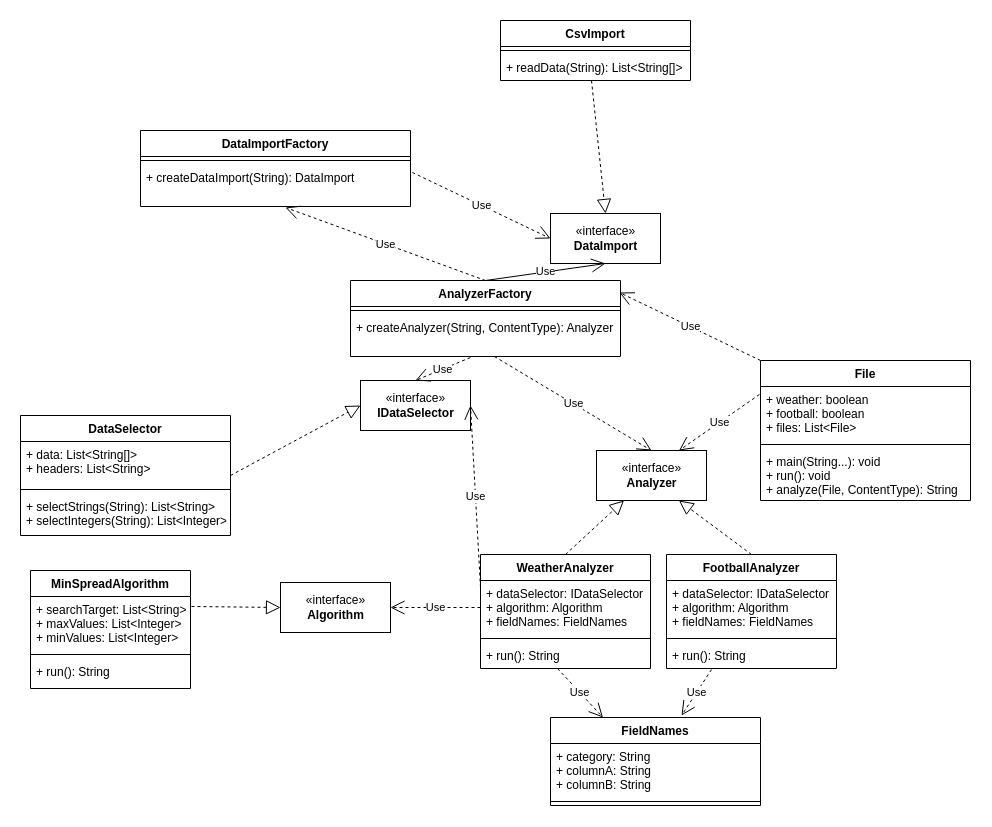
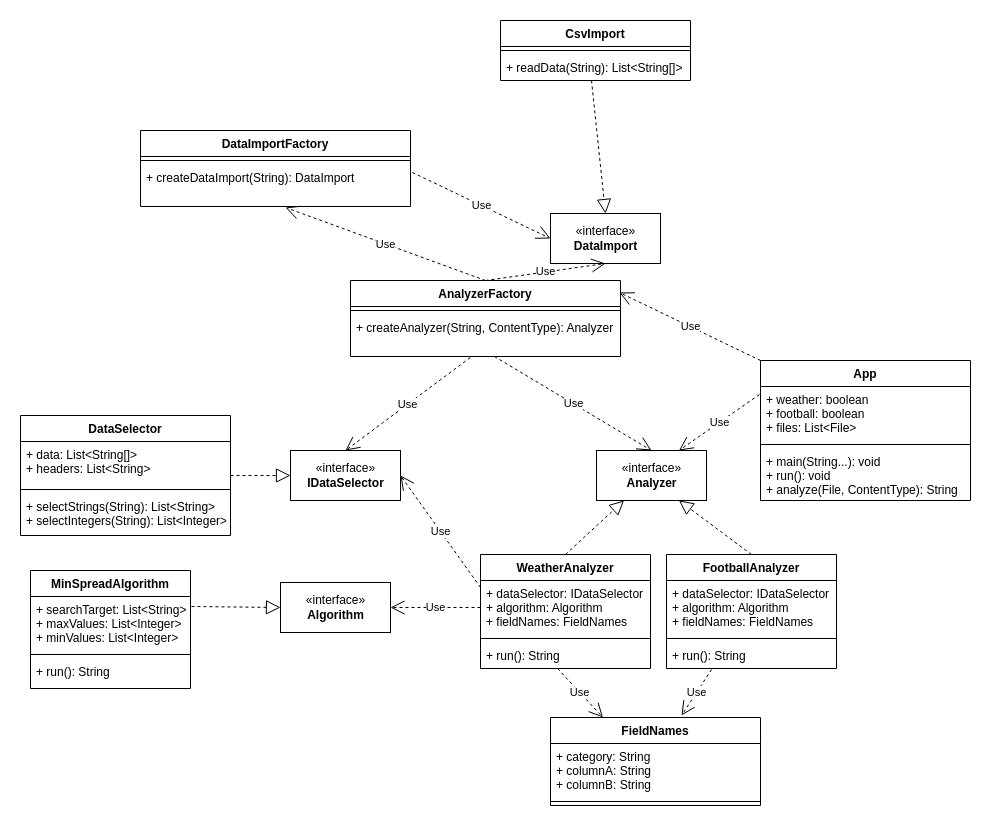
edge "AnalyzerFactory" -> "«interface» DataImport": style solid -> dashed
node "File": label "File" -> "App"
node "«interface» IDataSelector": moved (416, 406) -> (346, 476)
